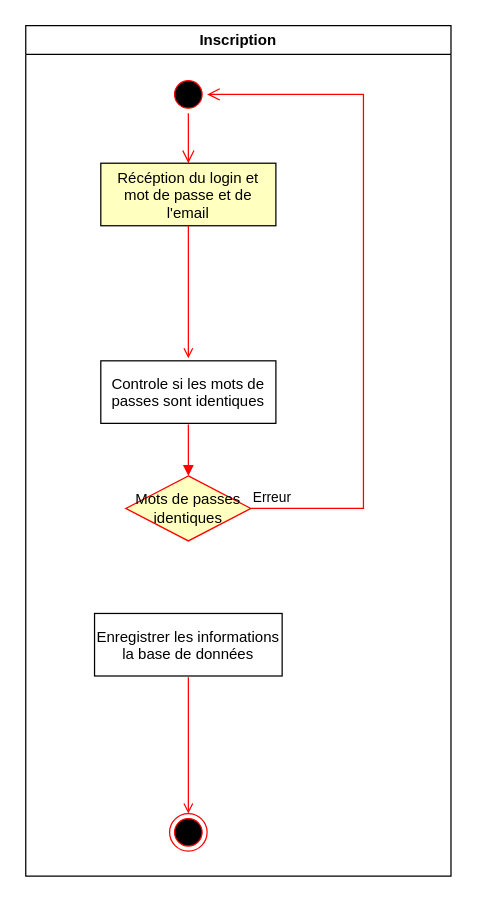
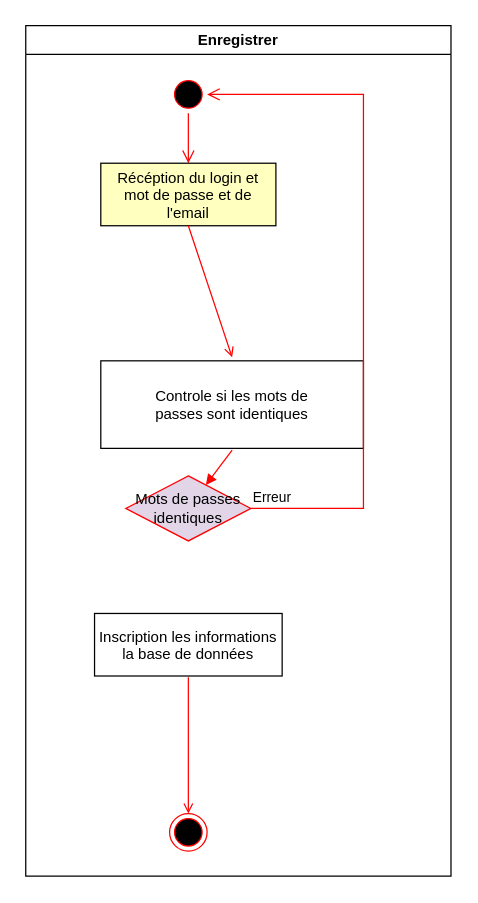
node "Inscription": label "Inscription" -> "Enregistrer"
node "Controle si les mots de passes sont identiques": size 175x63 -> 263x88
node "Mots de passes identiques": fillcolor #ffffc0 -> #e1d5e7
node "Enregistrer les informations la base de données": label "Enregistrer les informations la base de données" -> "Inscription les informations la base de données"
